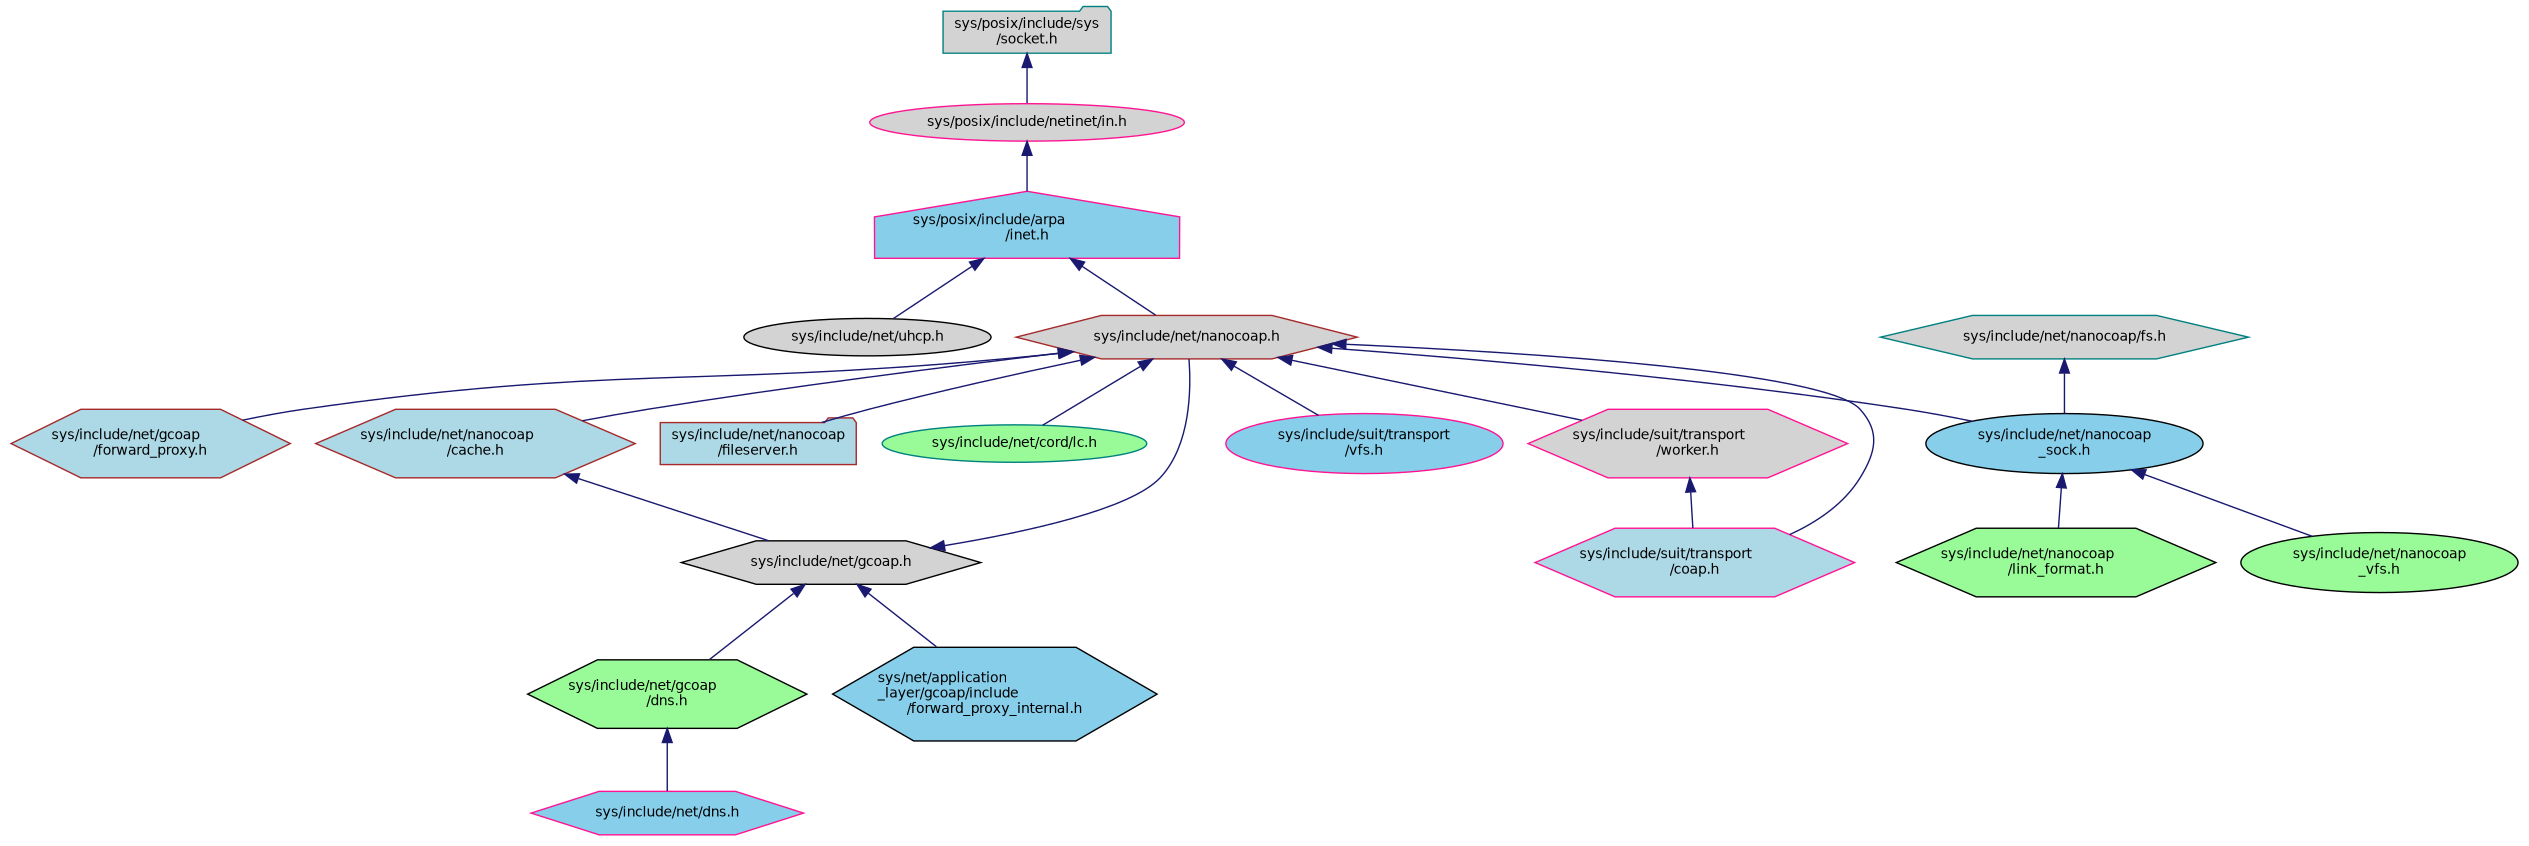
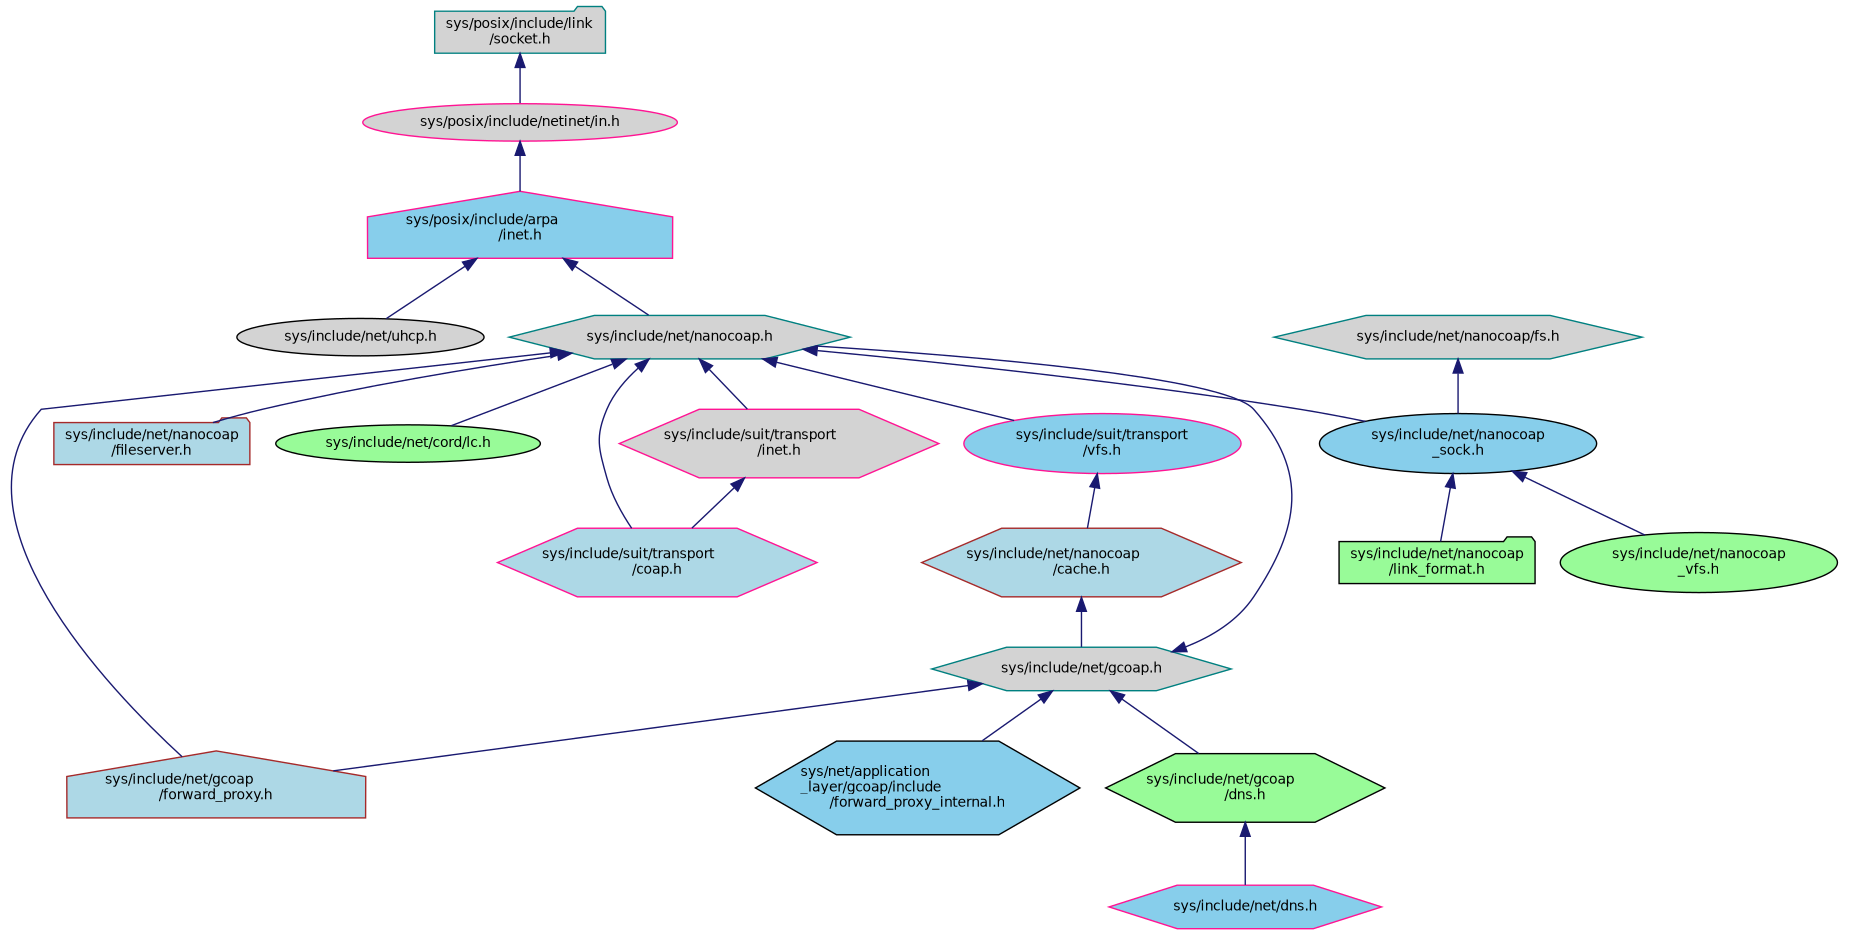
node "sys/posix/include/sys /socket.h": label "sys/posix/include/sys /socket.h" -> "sys/posix/include/link /socket.h"
node "sys/include/net/nanocoap.h": color brown -> teal
edge "sys/include/net/nanocoap /cache.h" -> "sys/include/net/nanocoap.h": now "sys/include/net/nanocoap /cache.h" -> "sys/include/suit/transport /vfs.h"
node "sys/include/net/gcoap /forward_proxy.h": shape hexagon -> house
node "sys/include/net/cord/lc.h": color teal -> black
node "sys/include/suit/transport /worker.h": label "sys/include/suit/transport /worker.h" -> "sys/include/suit/transport /inet.h"
node "sys/include/net/gcoap.h": color black -> teal
node "sys/include/net/nanocoap /link_format.h": shape hexagon -> folder
edge "sys/include/net/gcoap /forward_proxy.h" -> "sys/include/net/gcoap.h": added
